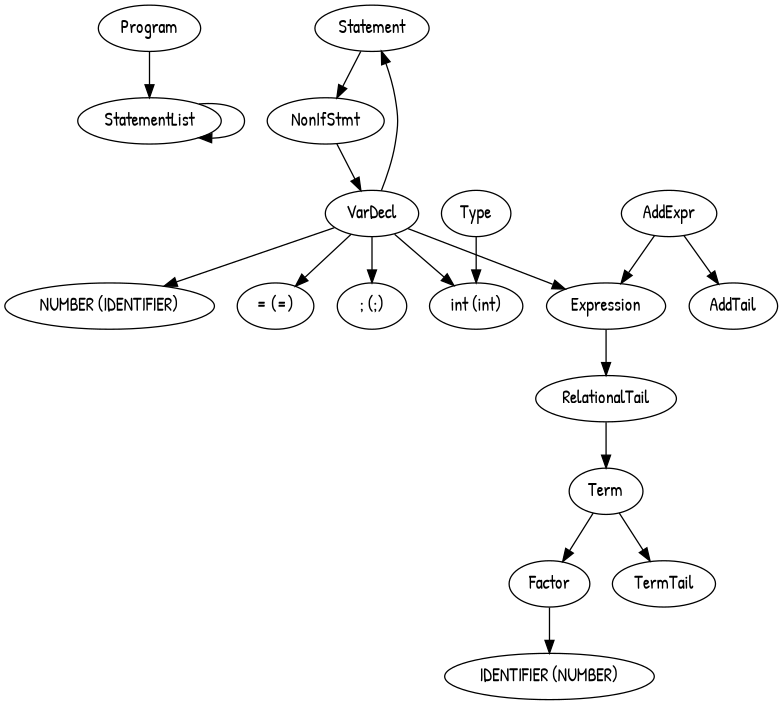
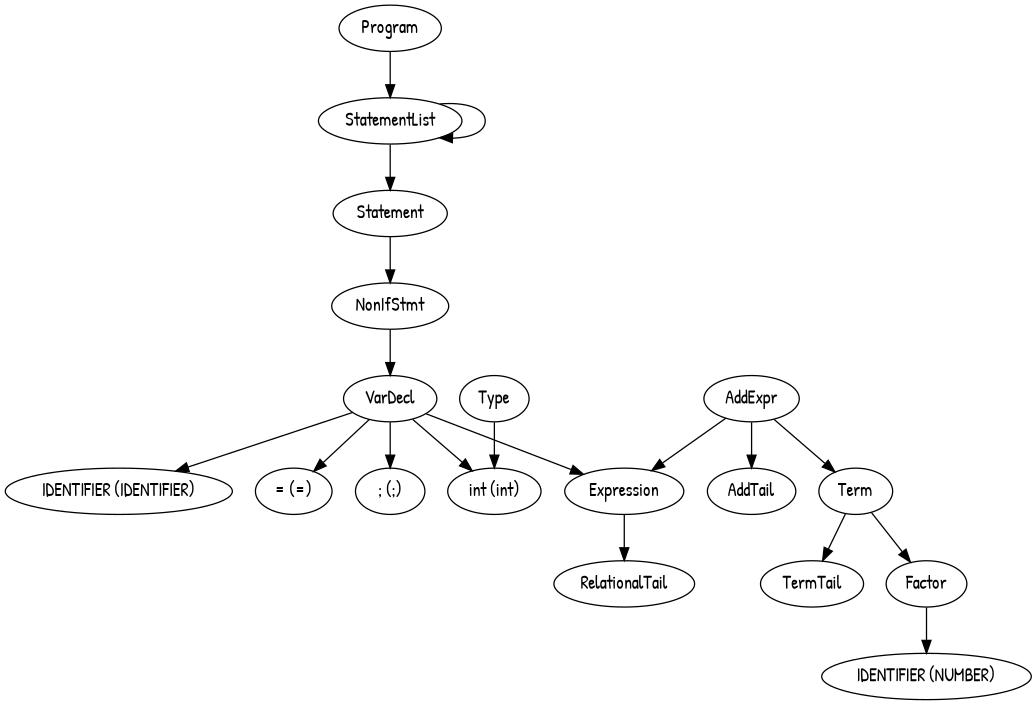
edge "VarDecl" -> "Statement": now "StatementList" -> "Statement"
node "NUMBER (IDENTIFIER)": label "NUMBER (IDENTIFIER)" -> "IDENTIFIER (IDENTIFIER)"
edge "RelationalTail" -> "Term": now "AddExpr" -> "Term"
